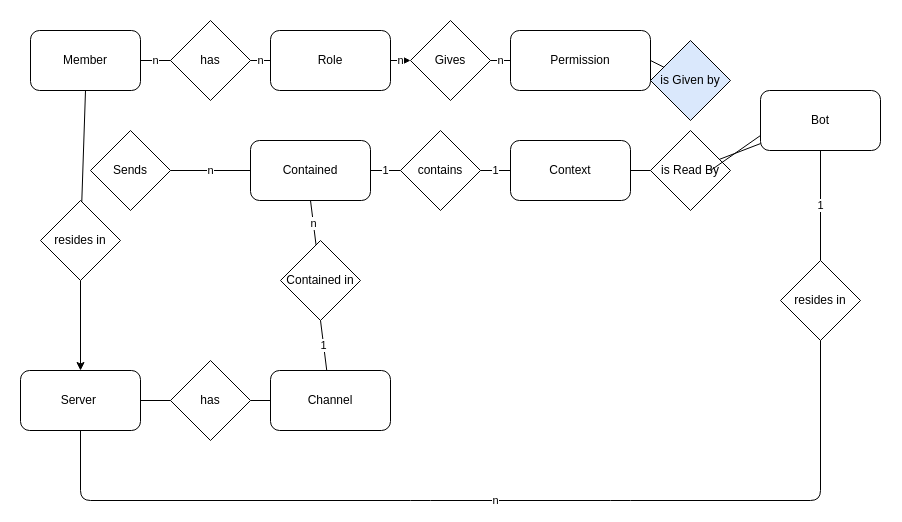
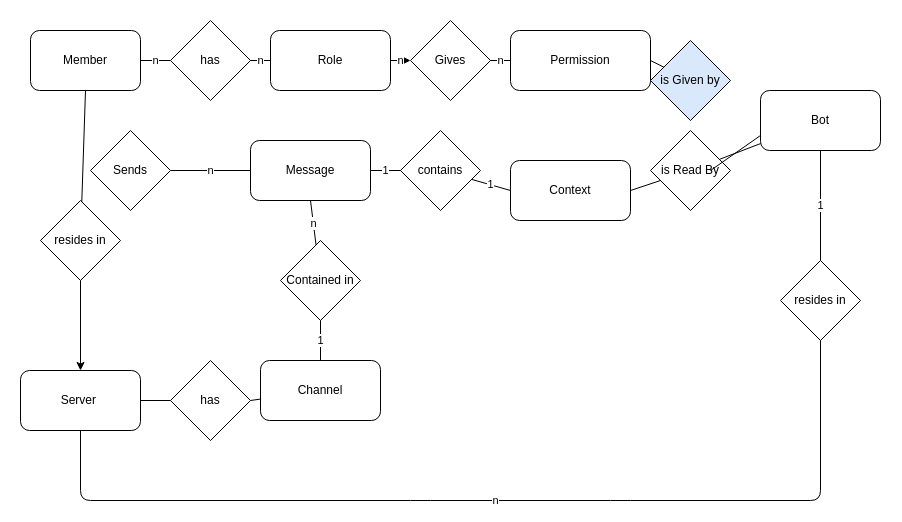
node "Contained": label "Contained" -> "Message"
node "Context": moved (571, 171) -> (571, 191)
node "Channel": moved (331, 401) -> (321, 391)
